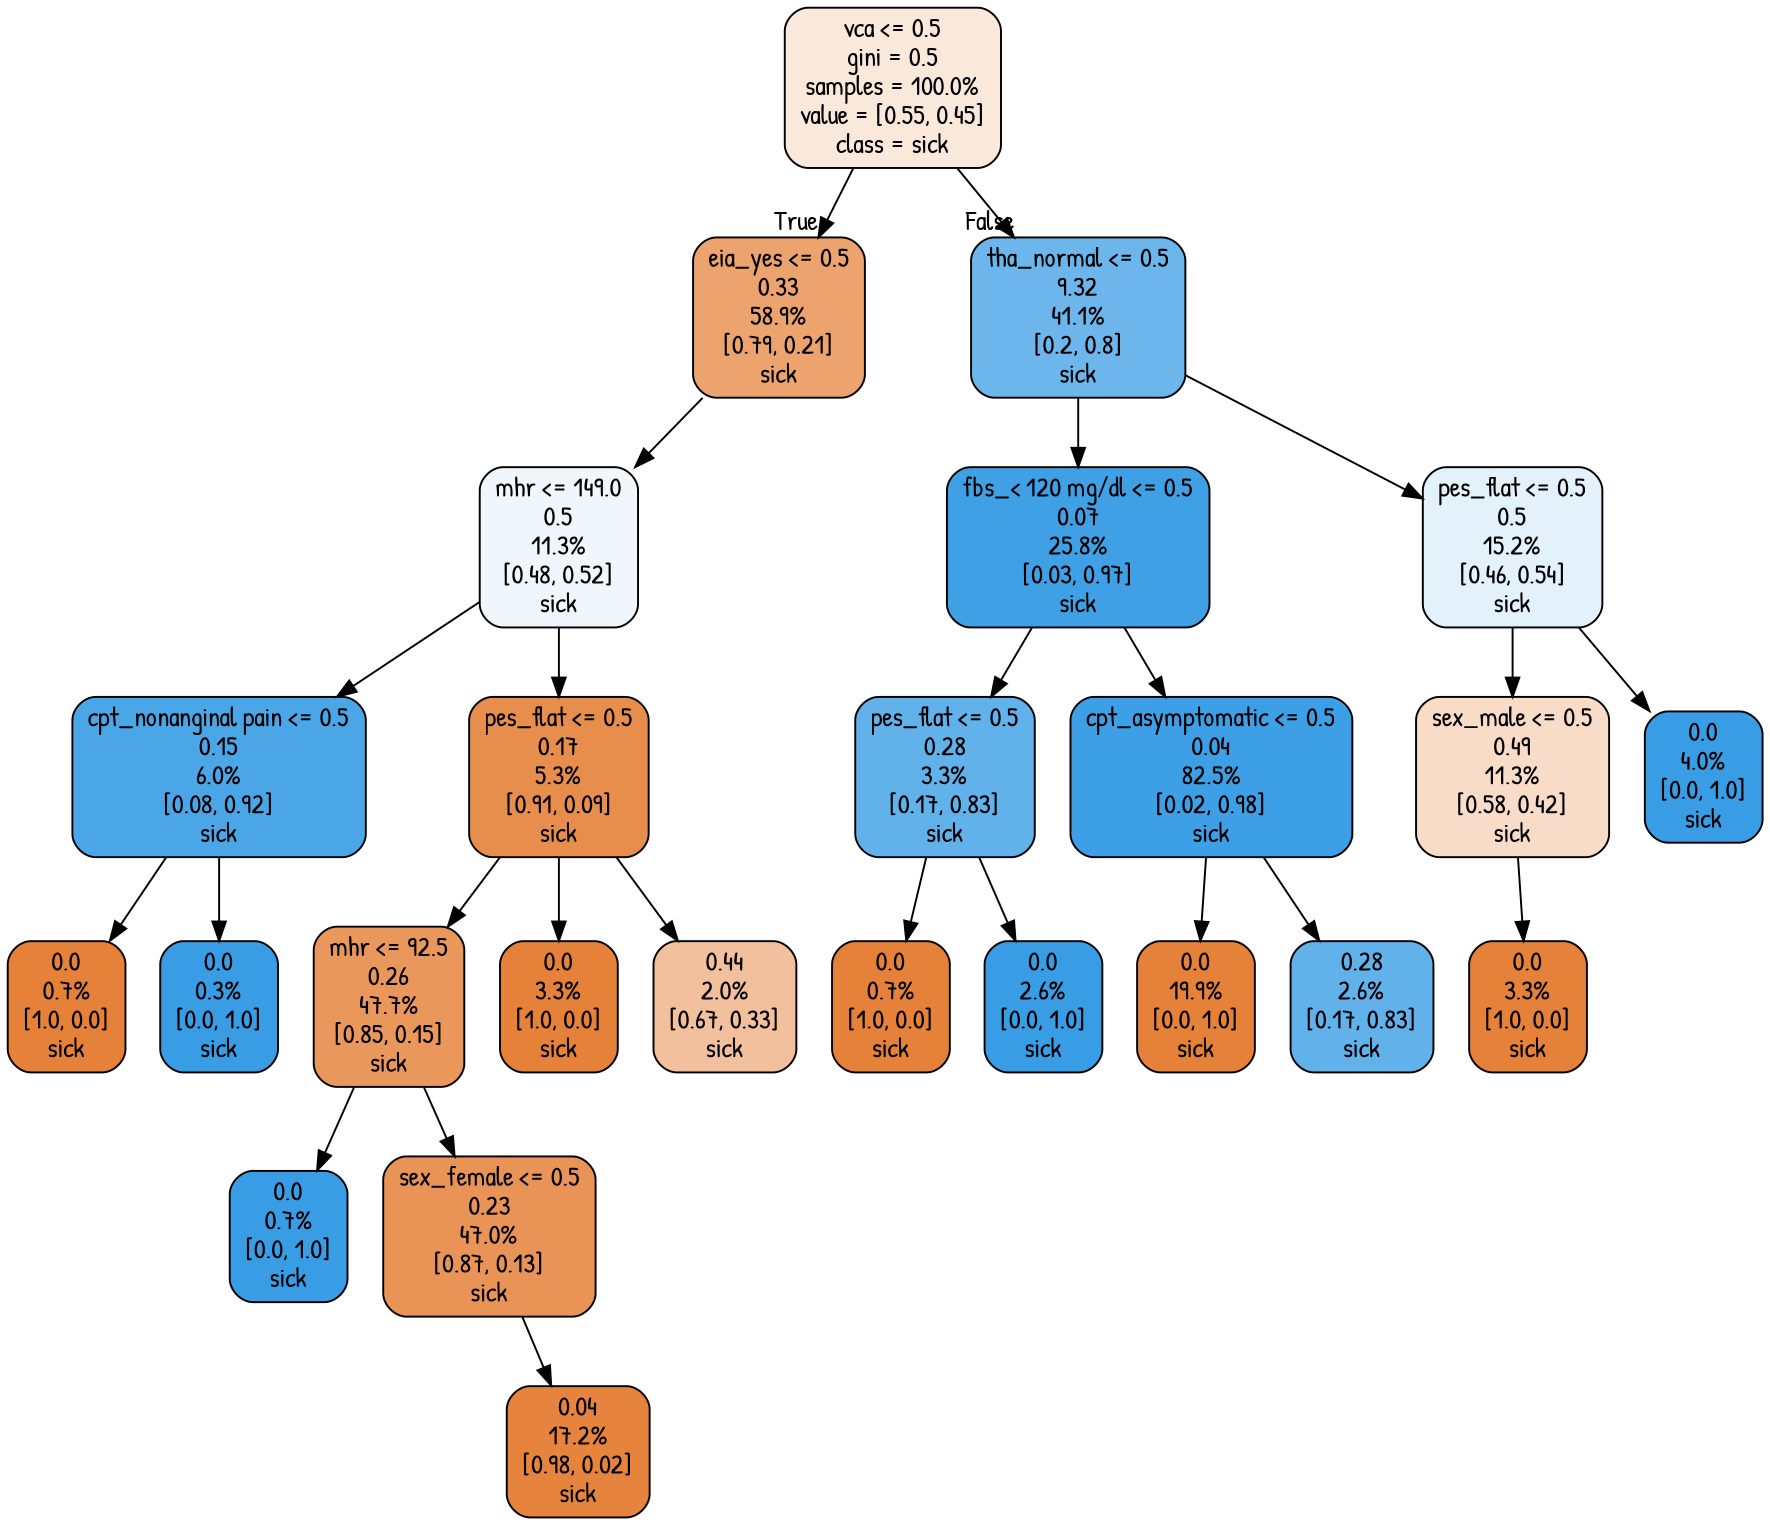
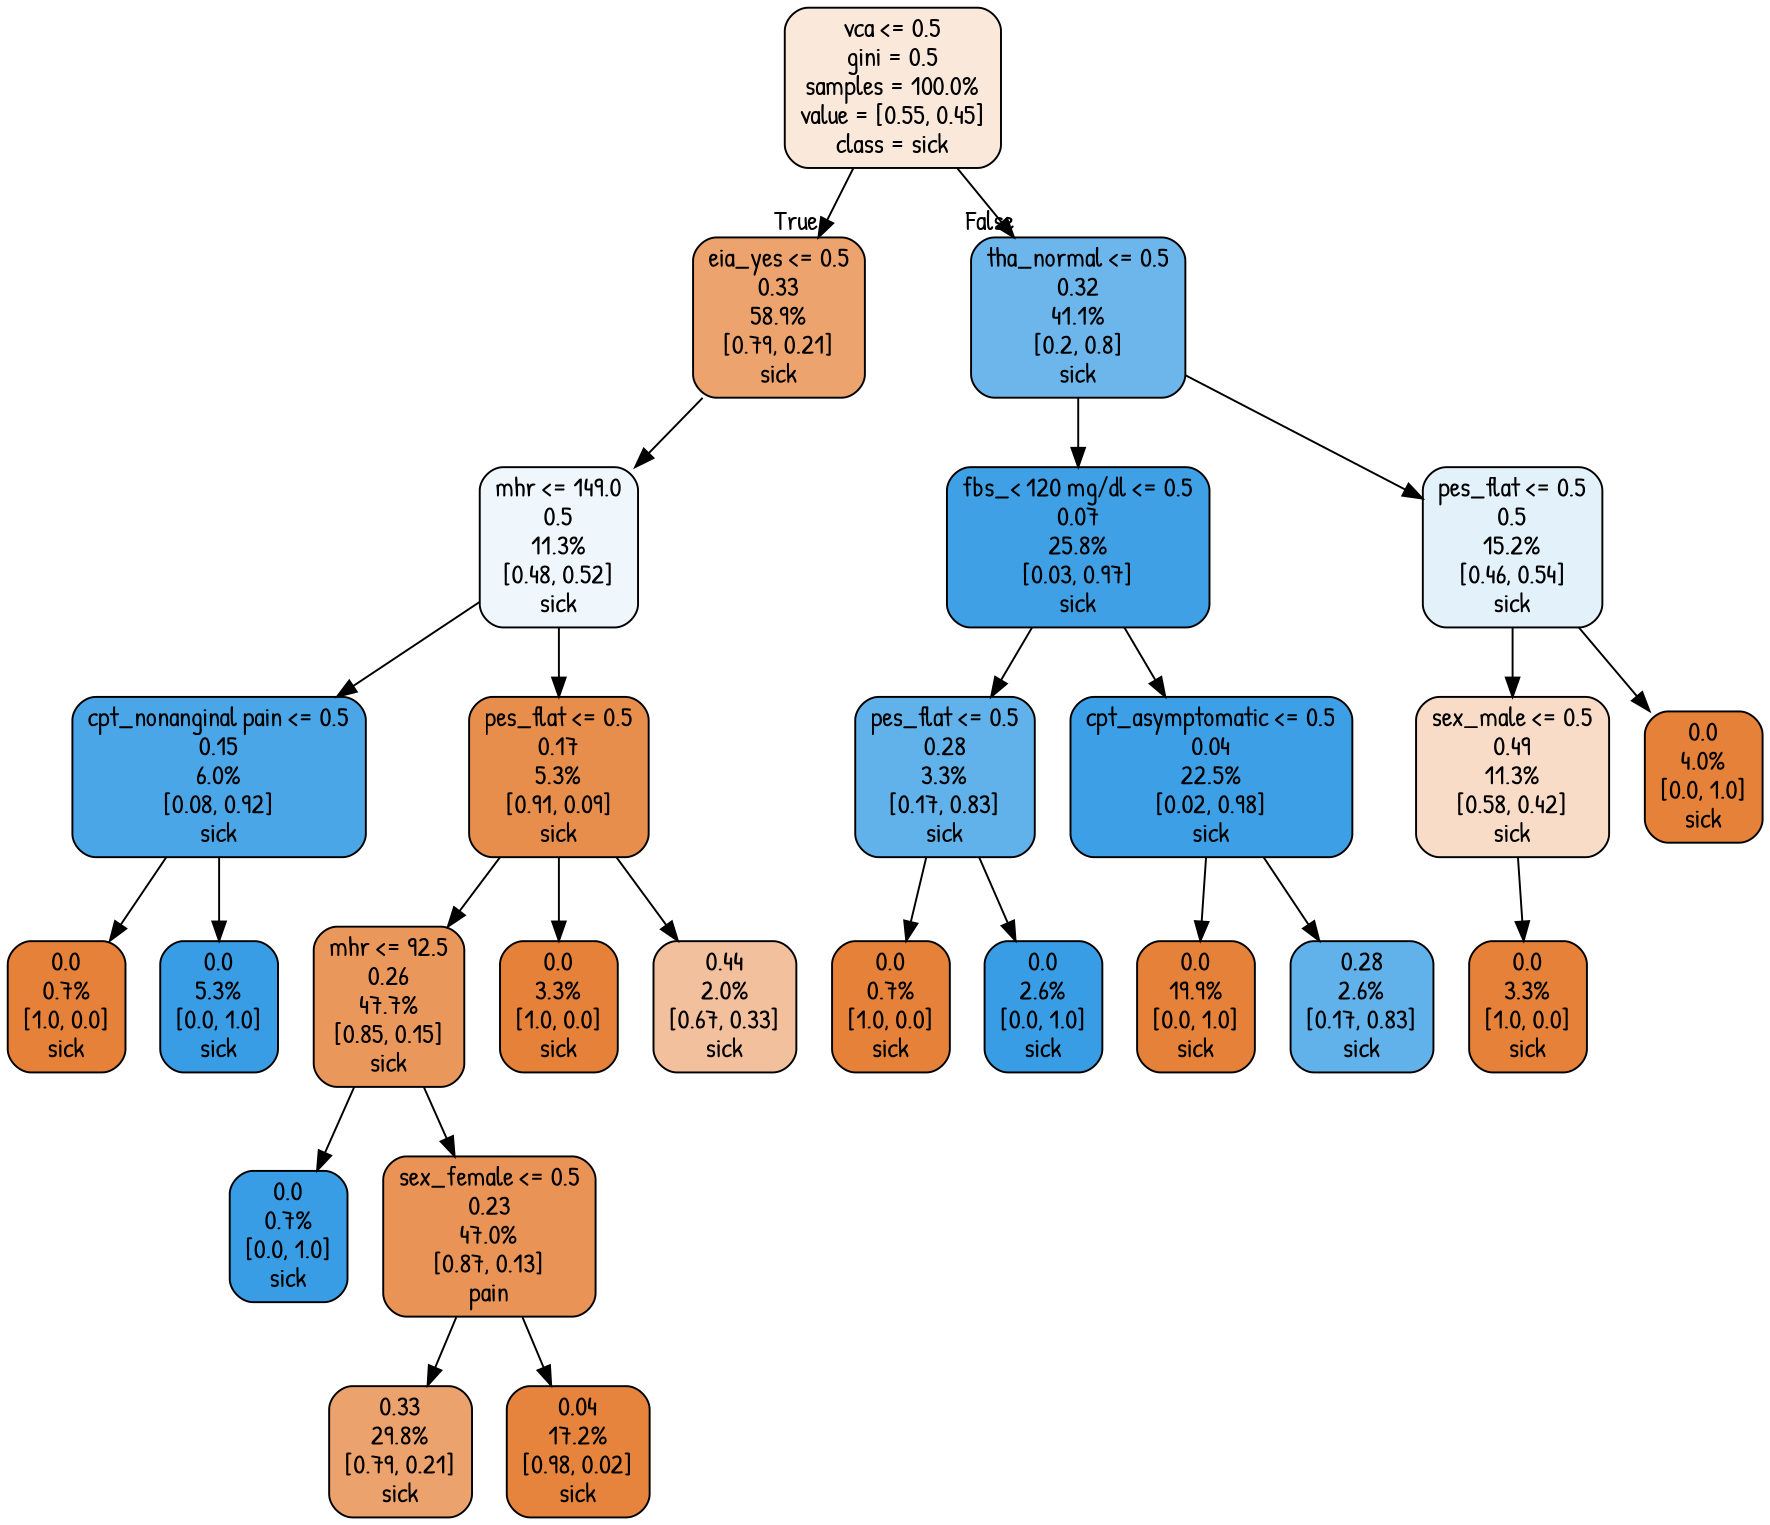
node "tha_normal <= 0.5 9.32 41.1% [0.2, 0.8] sick": label "tha_normal <= 0.5 9.32 41.1% [0.2, 0.8] sick" -> "tha_normal <= 0.5 0.32 41.1% [0.2, 0.8] sick"
node "cpt_asymptomatic <= 0.5 0.04 82.5% [0.02, 0.98] sick": label "cpt_asymptomatic <= 0.5 0.04 82.5% [0.02, 0.98] sick" -> "cpt_asymptomatic <= 0.5 0.04 22.5% [0.02, 0.98] sick"
node "0.0 4.0% [0.0, 1.0] sick": fillcolor #399de5 -> #e58139
node "0.0 0.3% [0.0, 1.0] sick": label "0.0 0.3% [0.0, 1.0] sick" -> "0.0 5.3% [0.0, 1.0] sick"
node "sex_female <= 0.5 0.23 47.0% [0.87, 0.13] sick": label "sex_female <= 0.5 0.23 47.0% [0.87, 0.13] sick" -> "sex_female <= 0.5 0.23 47.0% [0.87, 0.13] pain"
node "0.33 29.8% [0.79, 0.21] sick": added
